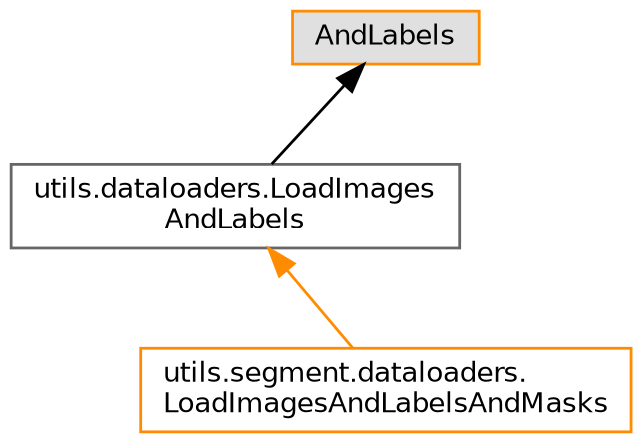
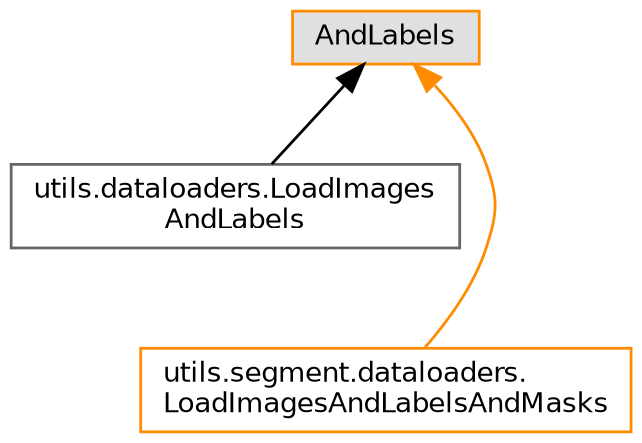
edge "utils.segment.dataloaders. LoadImagesAndLabelsAndMasks" -> "utils.dataloaders.LoadImages AndLabels": now "utils.segment.dataloaders. LoadImagesAndLabelsAndMasks" -> "AndLabels"
